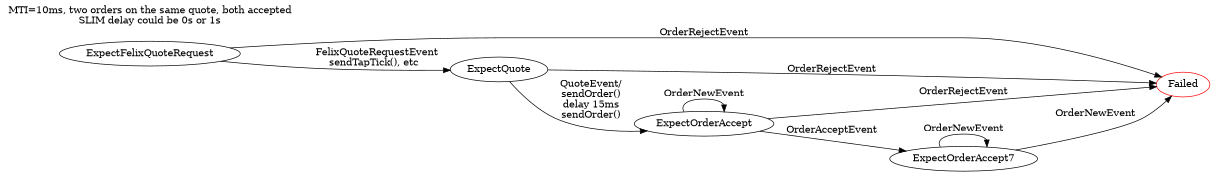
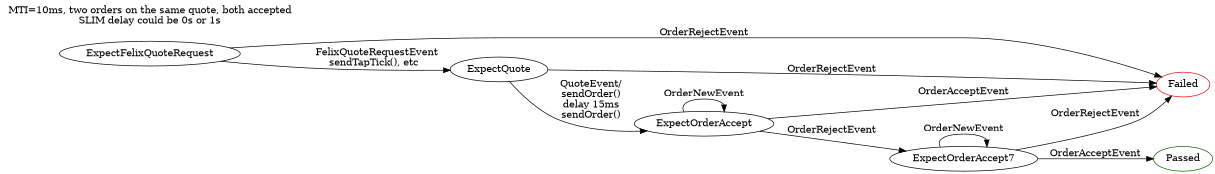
edge "ExpectOrderAccept" -> "Failed": label "OrderRejectEvent" -> "OrderAcceptEvent"
edge "ExpectOrderAccept7" -> "Failed": label "OrderNewEvent" -> "OrderRejectEvent"
edge "ExpectOrderAccept" -> "ExpectOrderAccept7": label "OrderAcceptEvent" -> "OrderRejectEvent"
node "Passed": added
